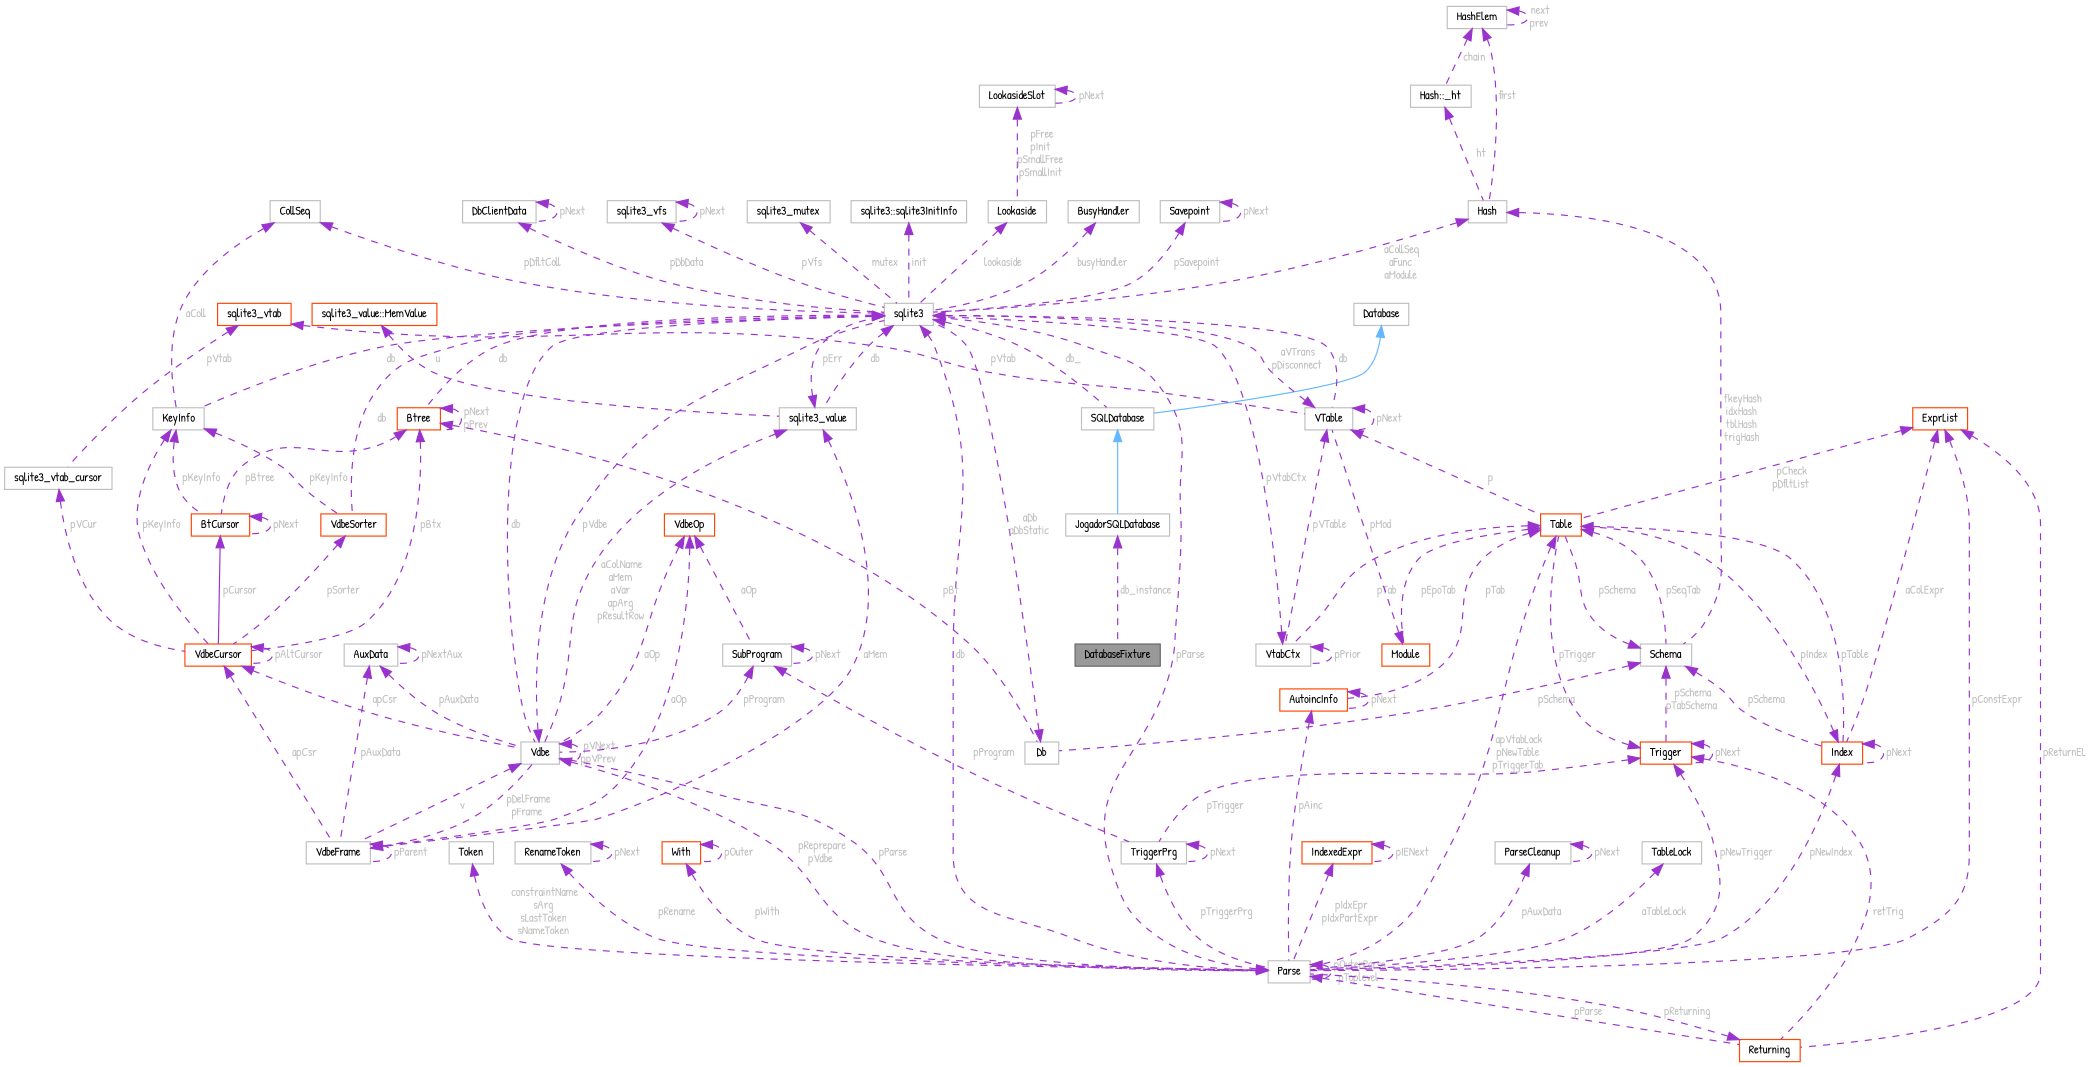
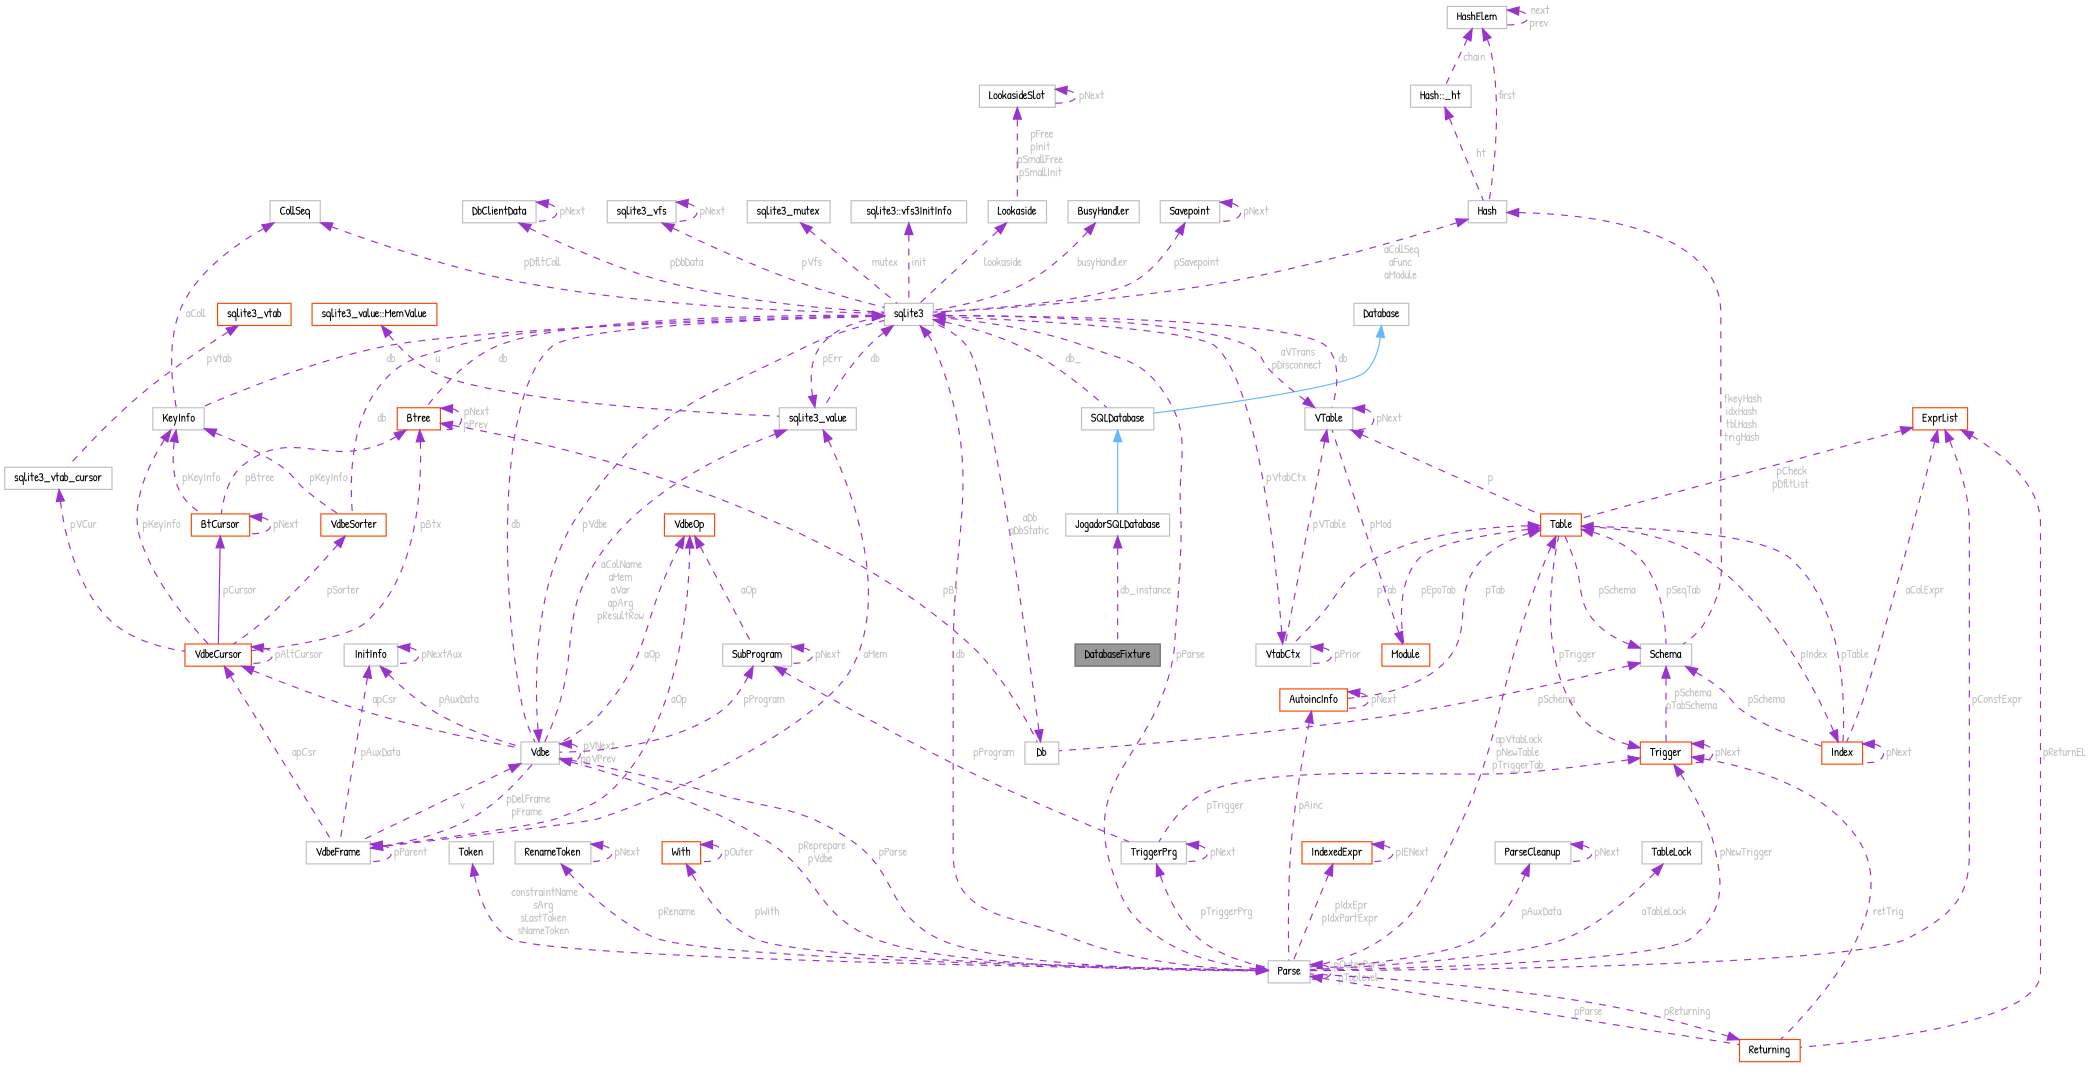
node "sqlite3::sqlite3InitInfo": label "sqlite3::sqlite3InitInfo" -> "sqlite3::vfs3InitInfo"
edge "VTable" -> "sqlite3_vtab": removed, label "pVtab"
node "AuxData": label "AuxData" -> "InitInfo"
edge "Parse" -> "Index": removed, label "pNewIndex"
